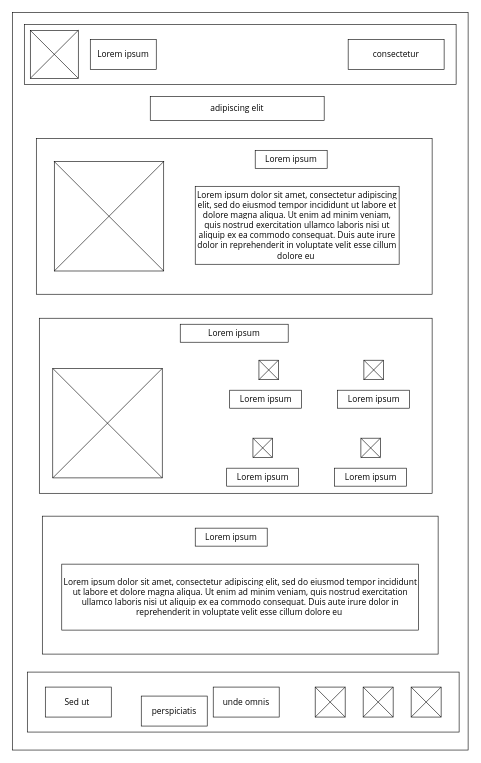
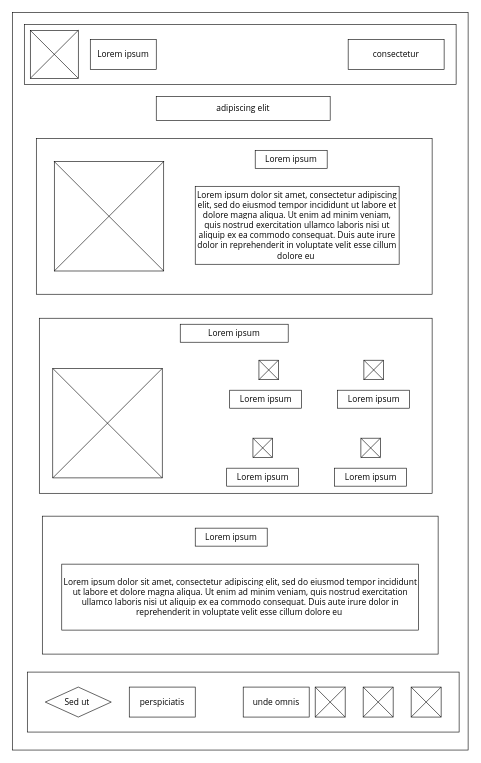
node "adipiscing elit": moved (237, 108) -> (243, 108)
node "Sed ut": shape rectangle -> diamond
node "unde omnis": moved (246, 702) -> (276, 702)
node "perspiciatis": moved (174, 711) -> (162, 702)
